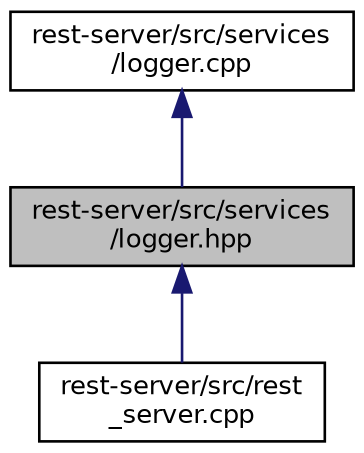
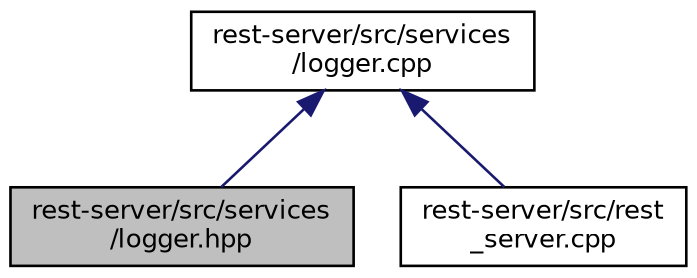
edge "rest-server/src/rest _server.cpp" -> "rest-server/src/services /logger.hpp": now "rest-server/src/rest _server.cpp" -> "rest-server/src/services /logger.cpp"
